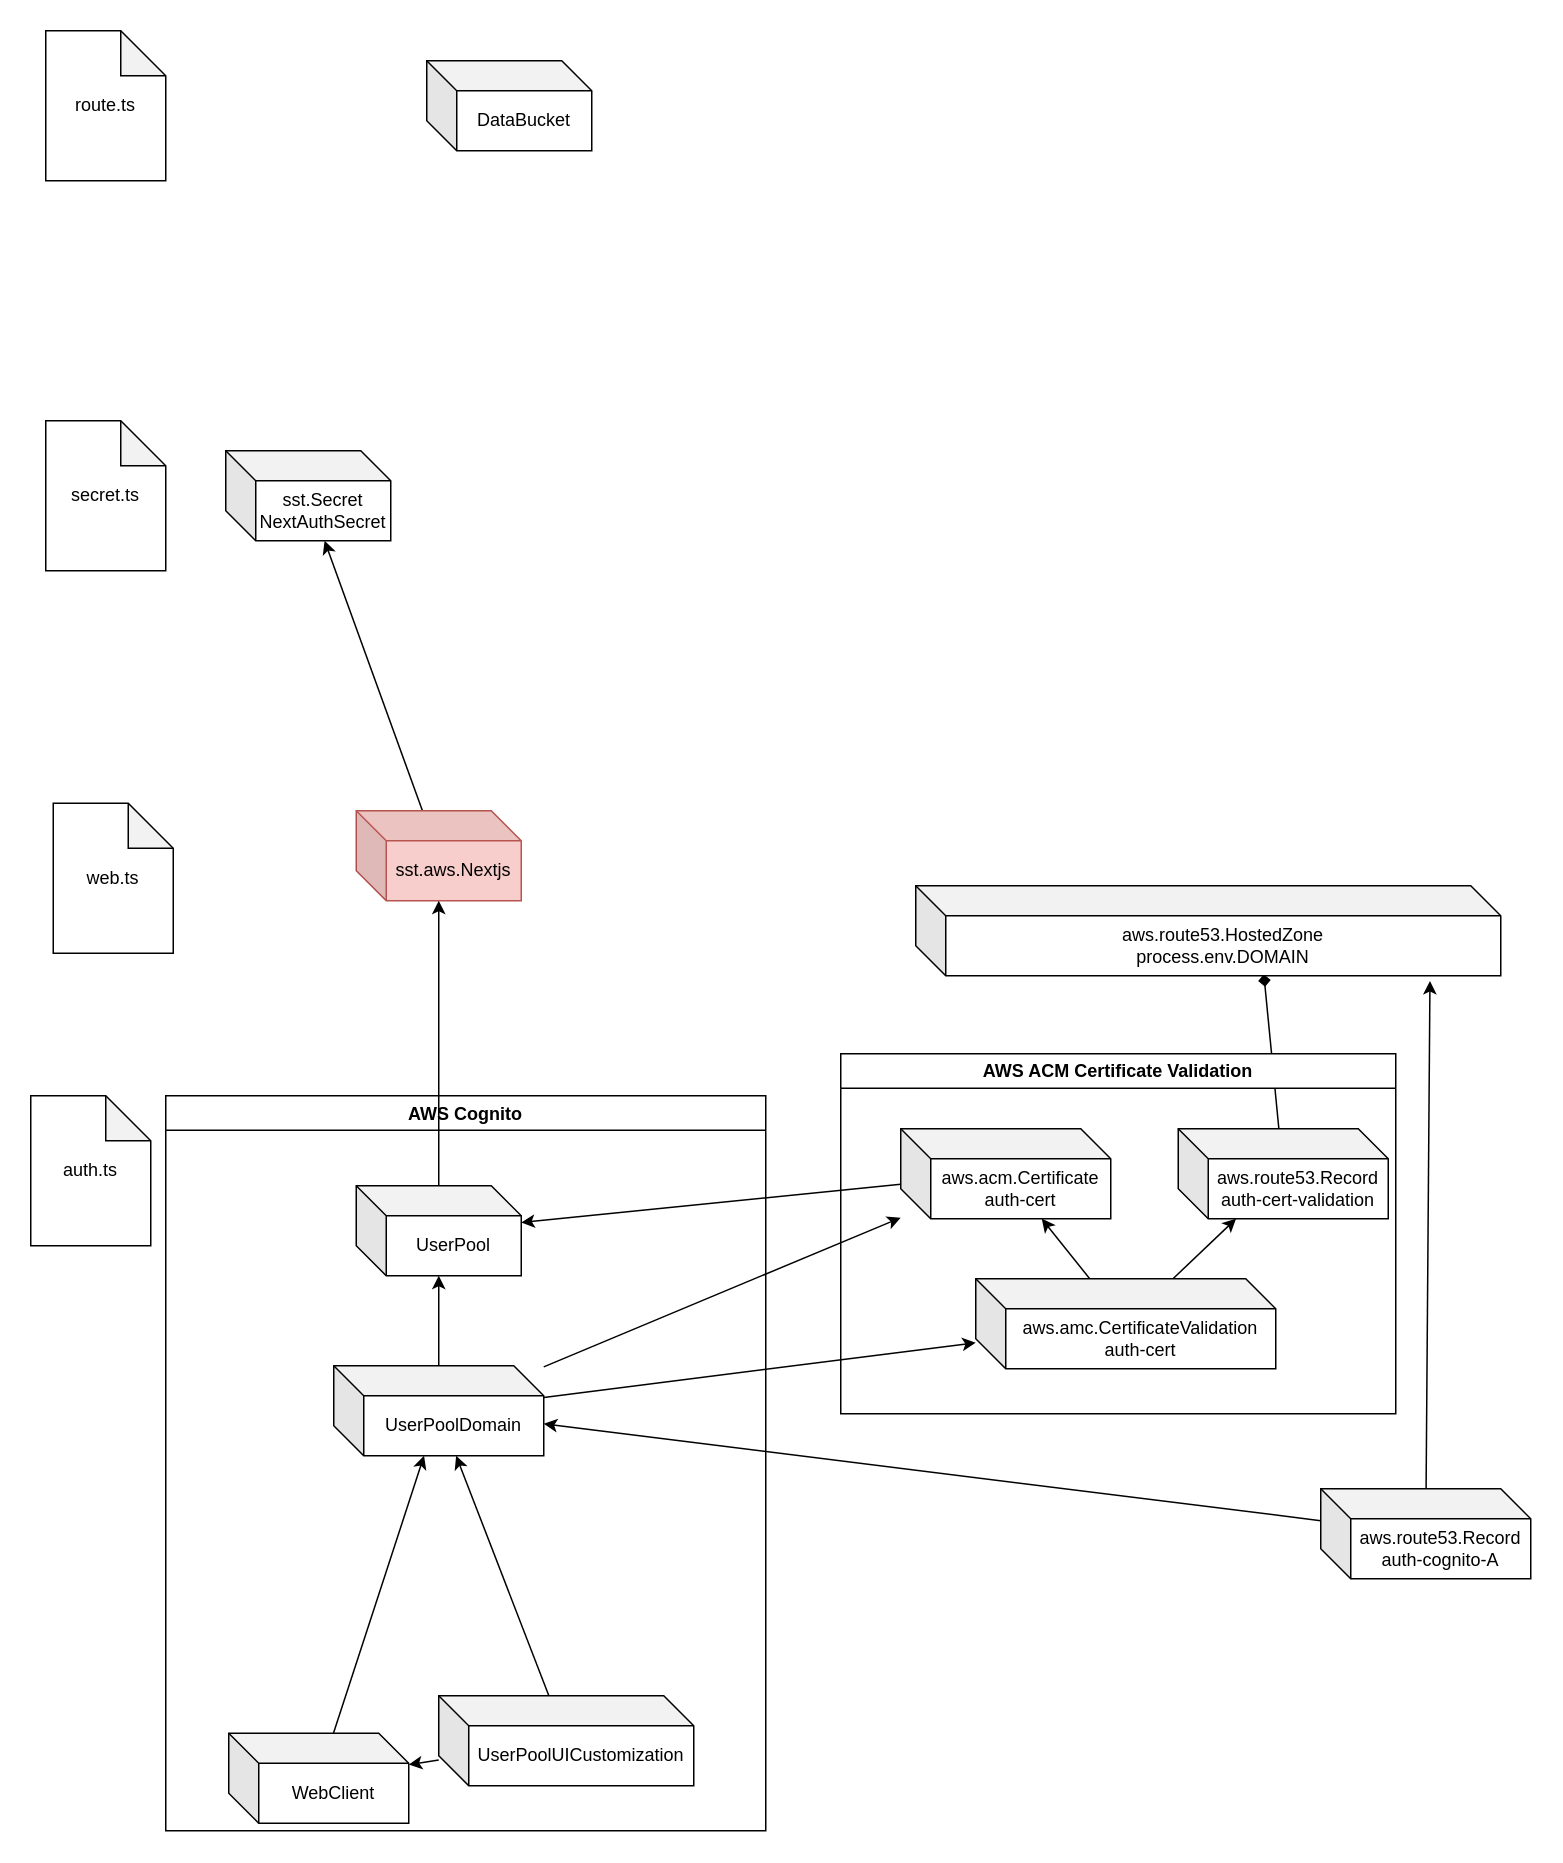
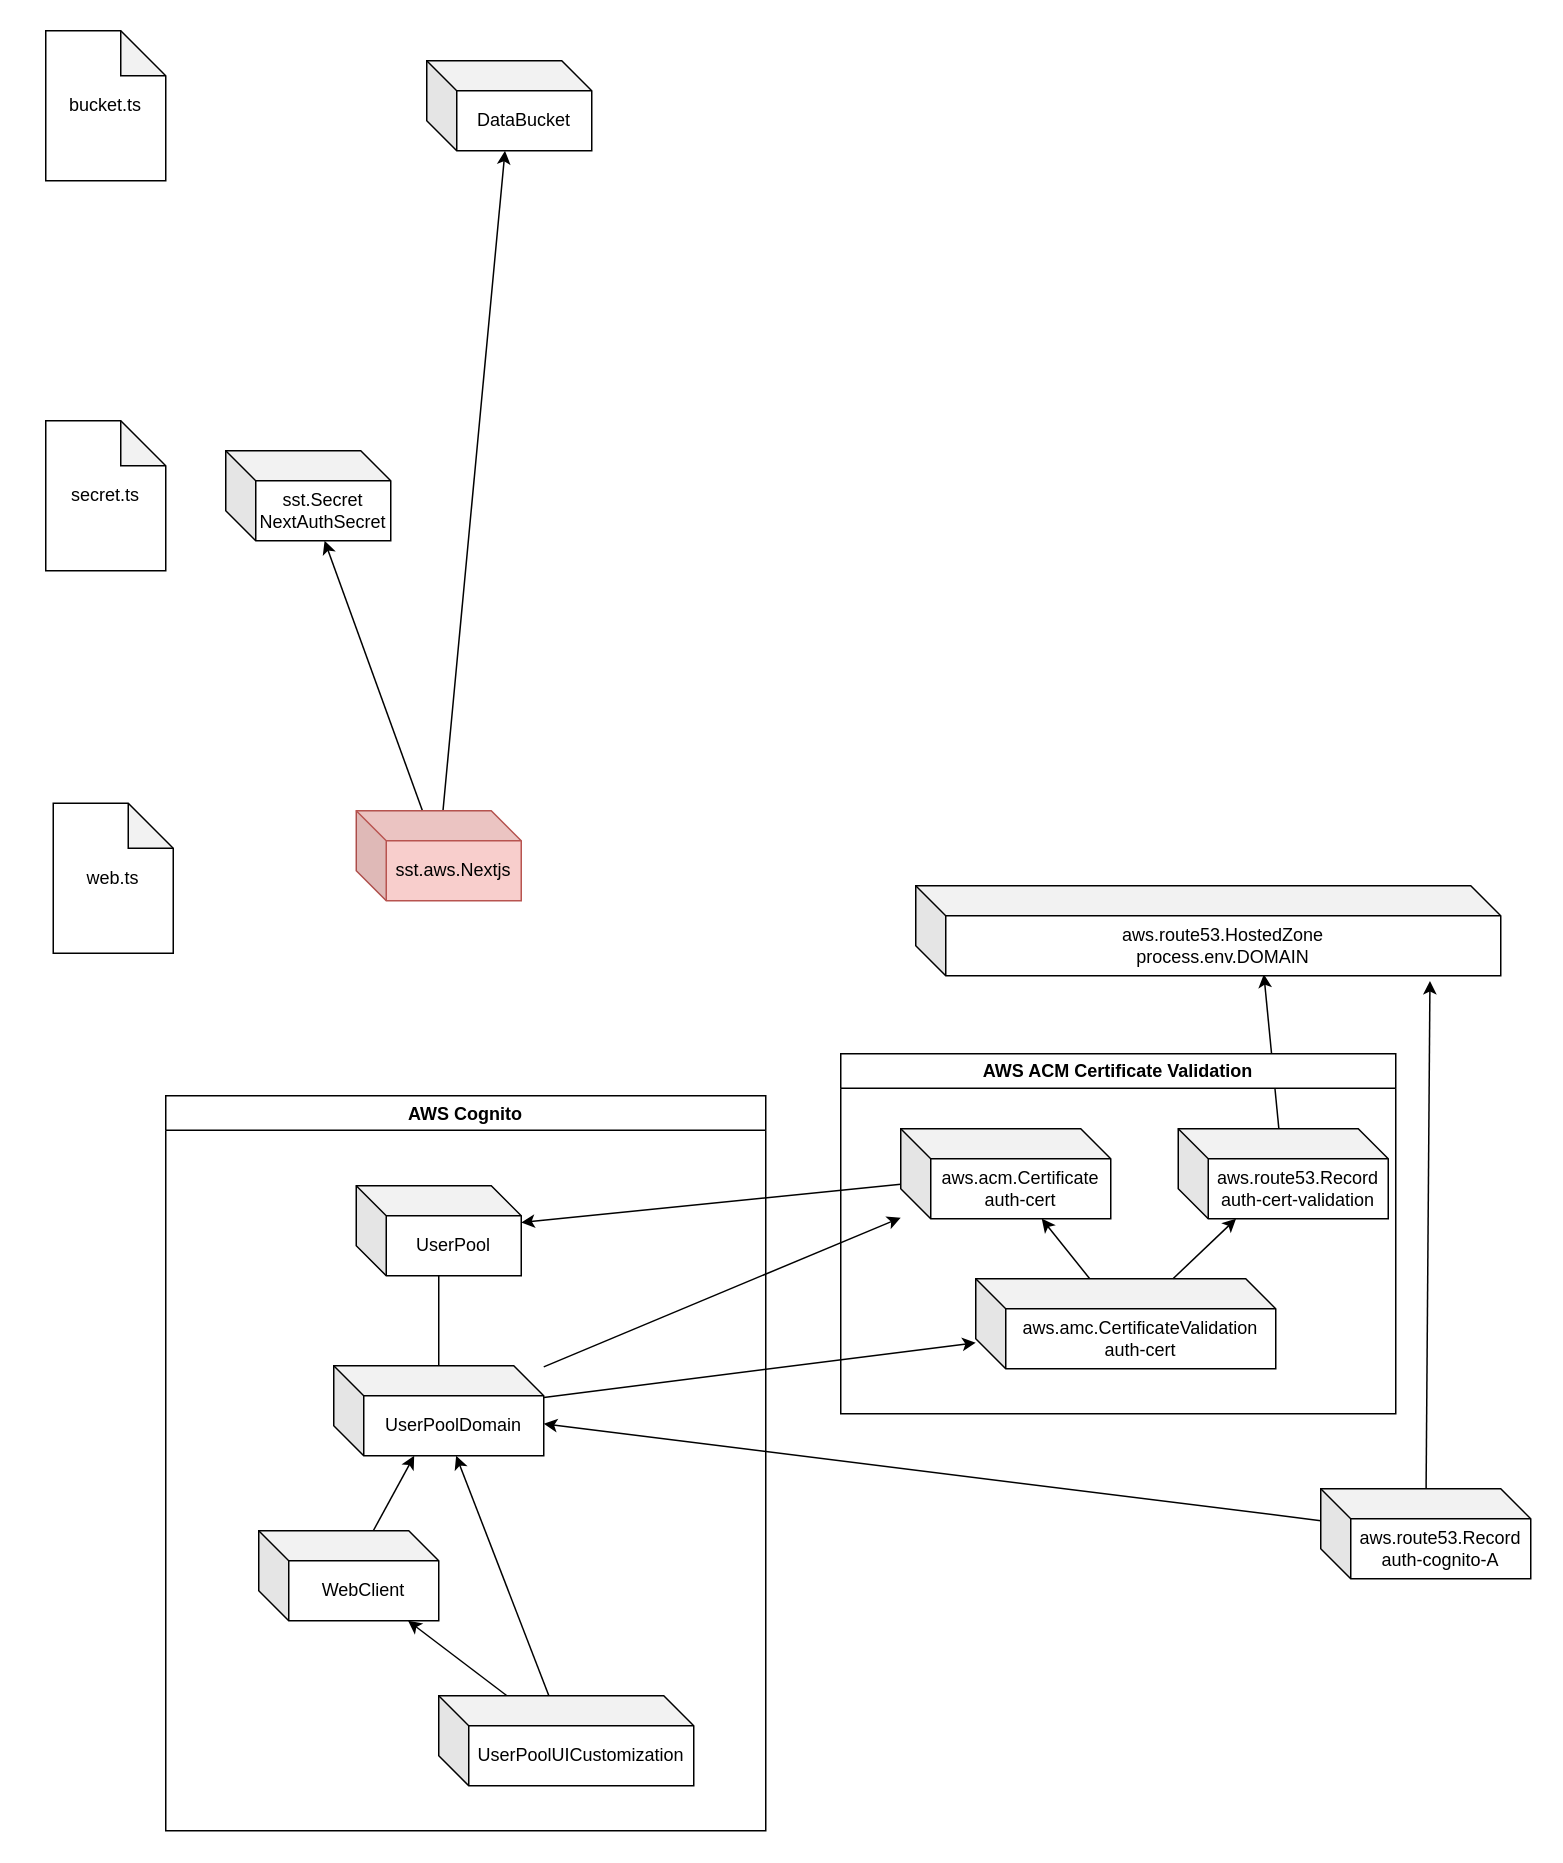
node "route.ts": label "route.ts" -> "bucket.ts"
edge "sst.aws.Nextjs" -> "DataBucket": added
edge "aws.route53.Record auth-cert-validation" -> "aws.route53.HostedZone process.env.DOMAIN": arrowhead diamond -> classic
edge "UserPool" -> "sst.aws.Nextjs": removed
node "auth.ts": removed
edge "UserPoolDomain" -> "UserPool": arrowhead classic -> none
node "WebClient": moved (319, 1778) -> (349, 1576)
